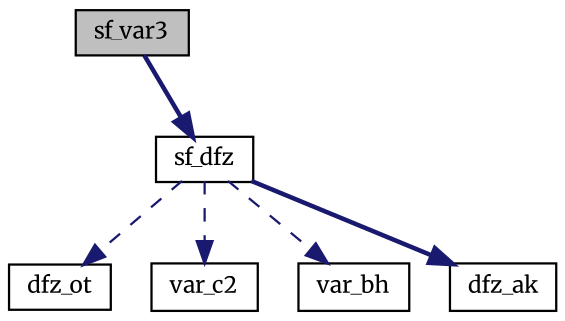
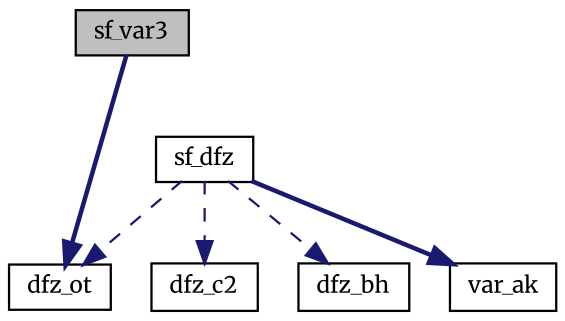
edge "sf_var3" -> "sf_dfz": now "sf_var3" -> "dfz_ot"
node "var_c2": label "var_c2" -> "dfz_c2"
node "var_bh": label "var_bh" -> "dfz_bh"
node "dfz_ak": label "dfz_ak" -> "var_ak"
